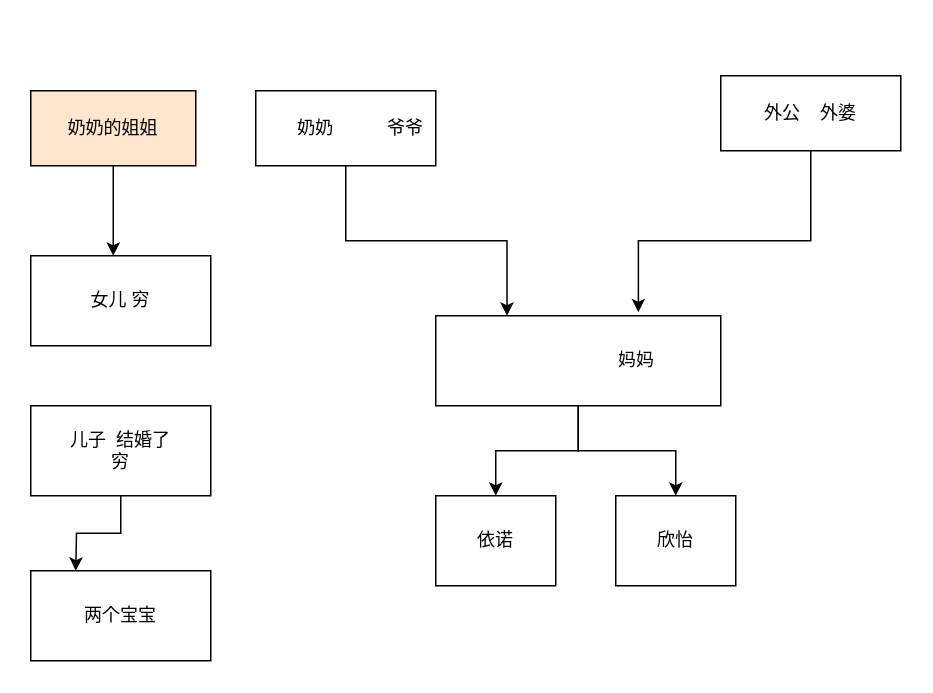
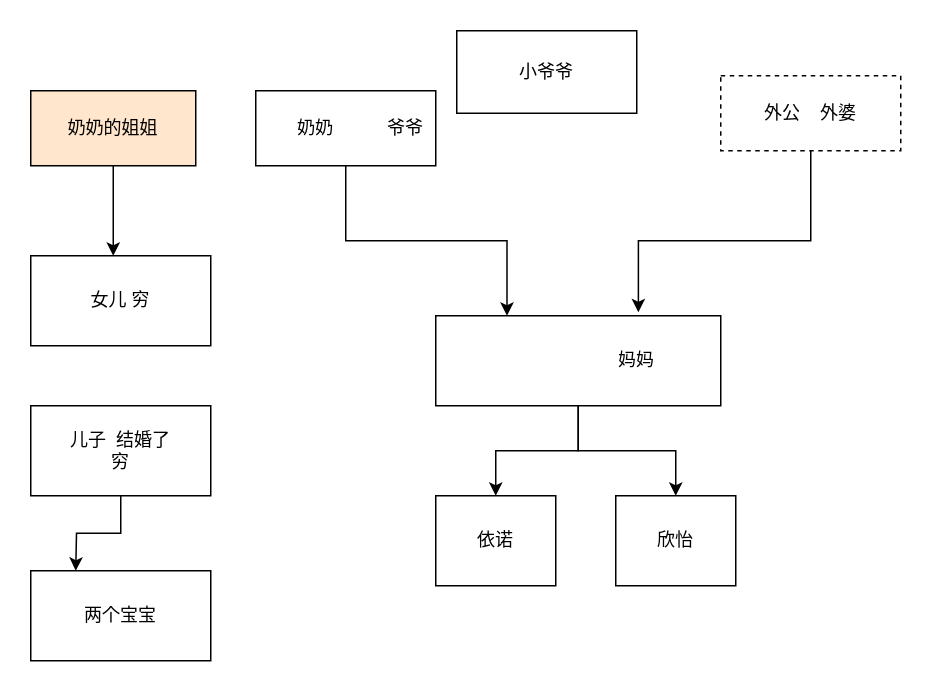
node "小爷爷": added
node "外公 外婆": style solid -> dashed
